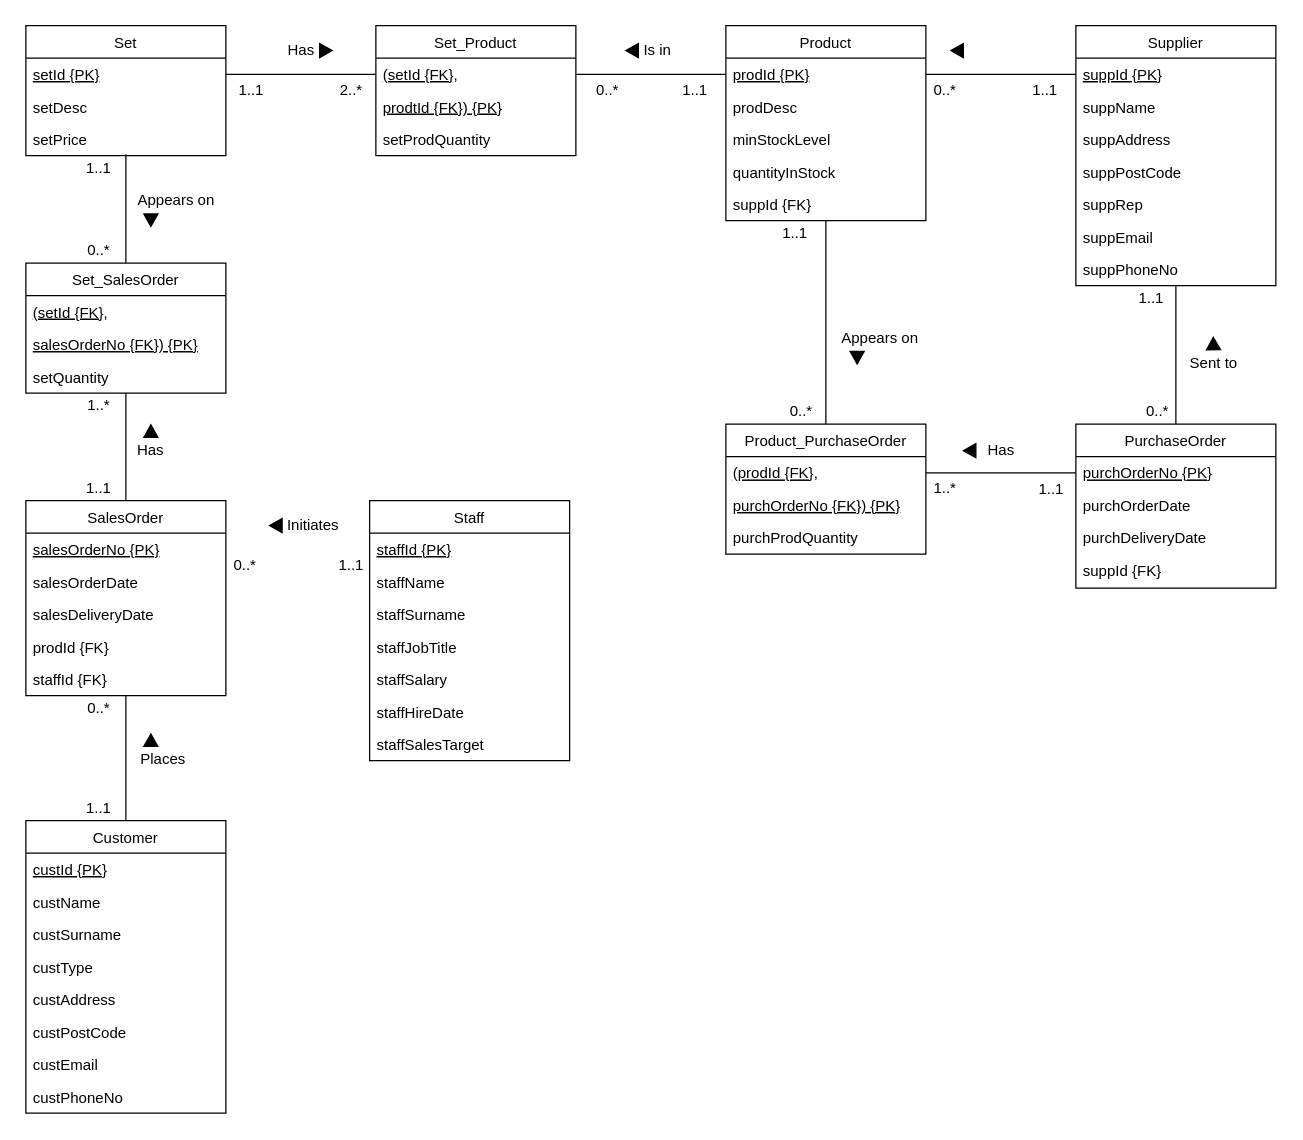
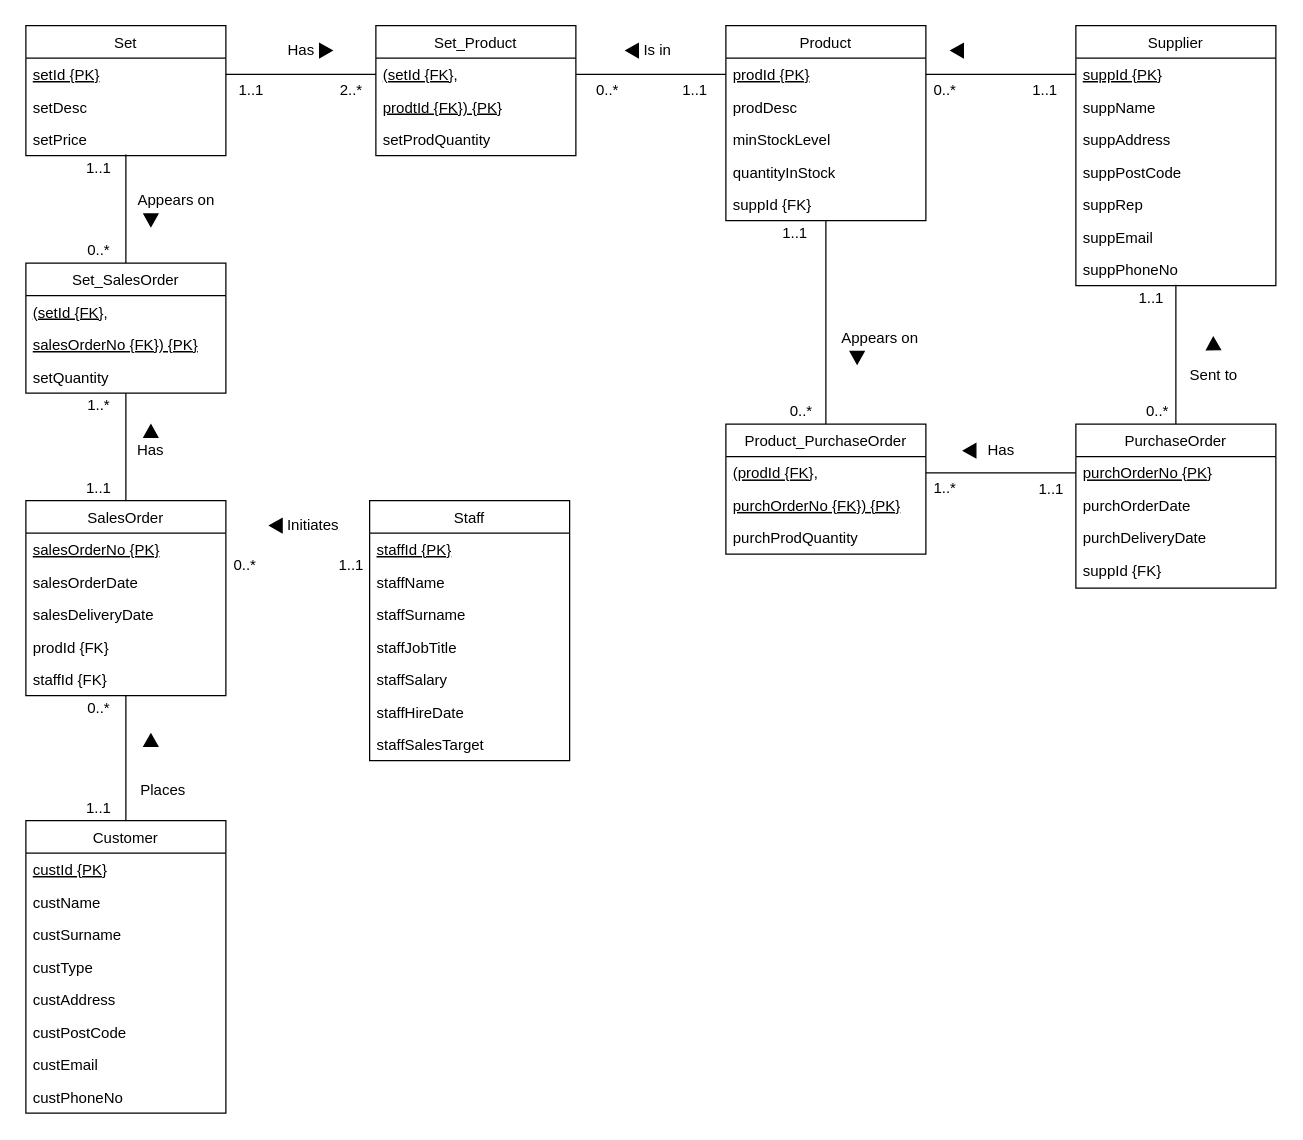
node "Sent to": moved (1213, 363) -> (1213, 376)
node "Places": moved (163, 760) -> (163, 791)
